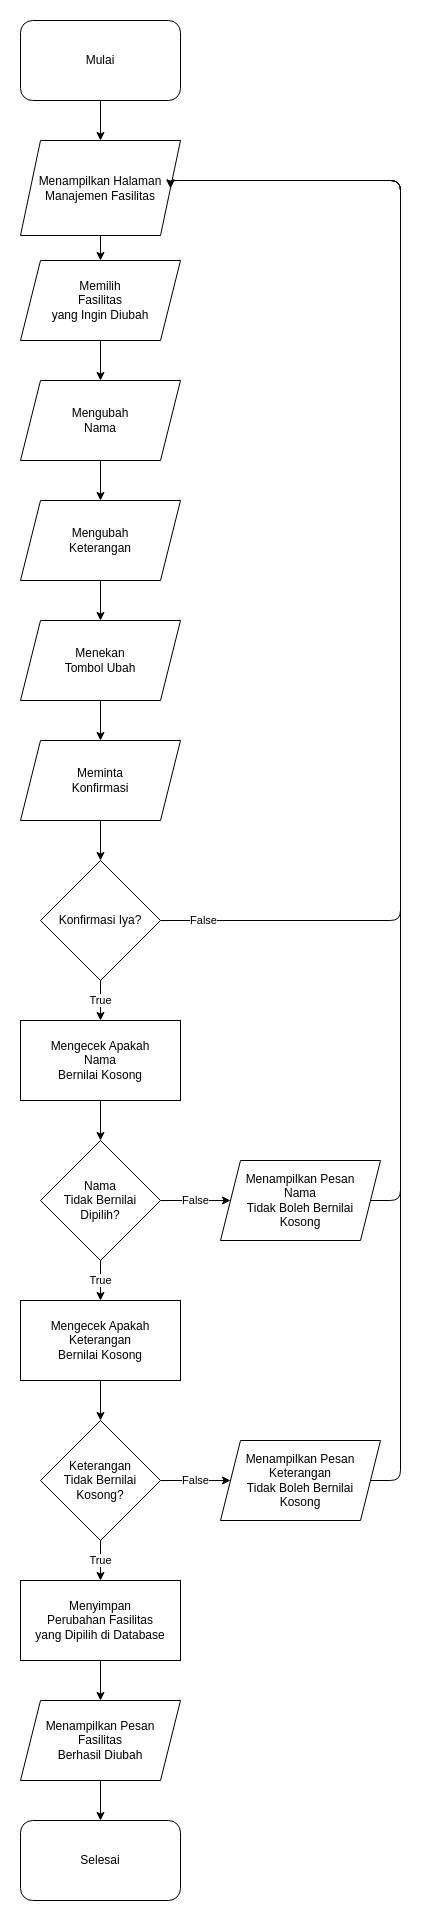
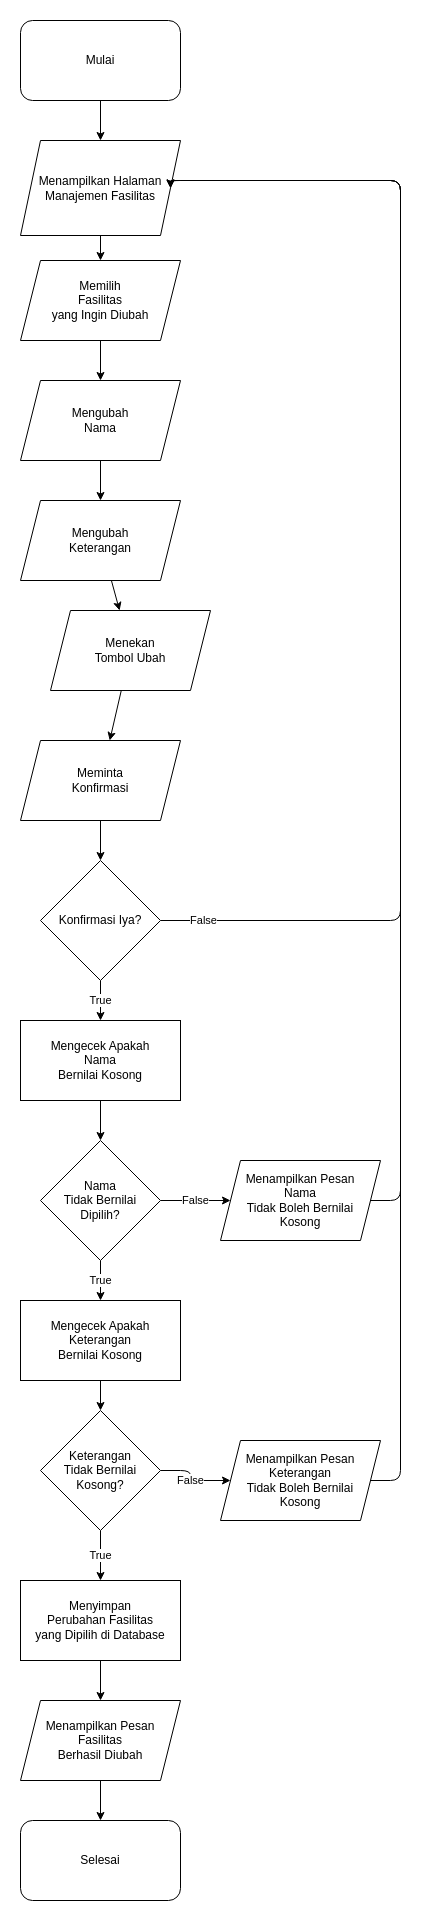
node "Menekan Tombol Ubah": moved (101, 661) -> (131, 651)
node "Keterangan Tidak Bernilai Kosong?": moved (101, 1481) -> (101, 1471)
